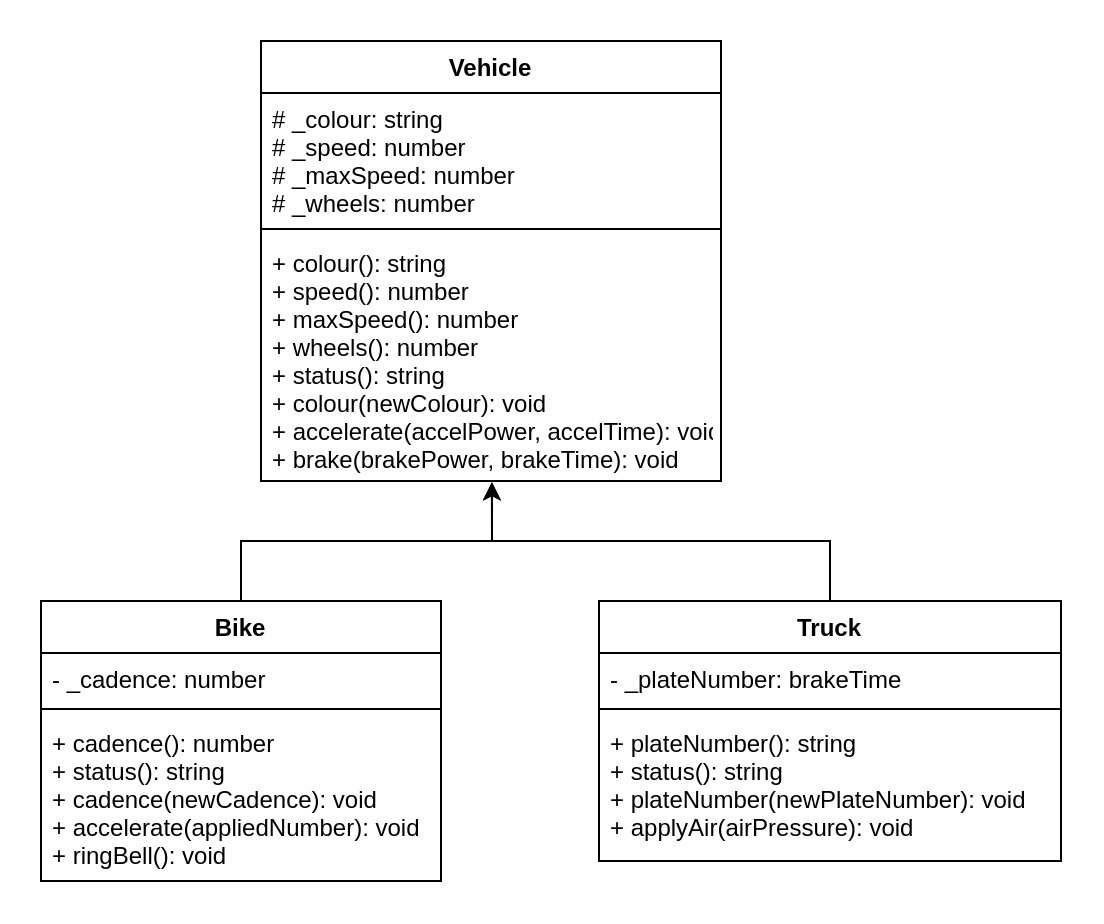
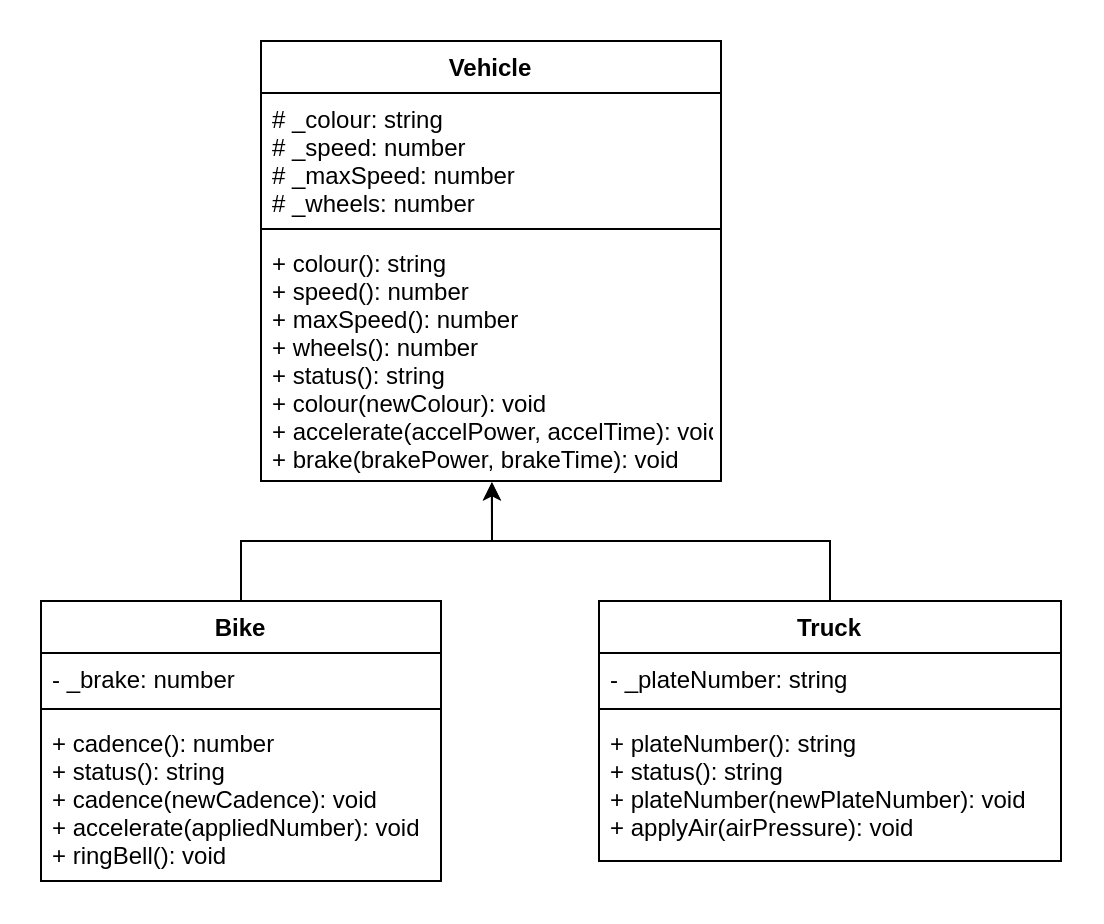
node "- _cadence: number": label "- _cadence: number" -> "- _brake: number"
node "- _plateNumber: brakeTime": label "- _plateNumber: brakeTime" -> "- _plateNumber: string"
